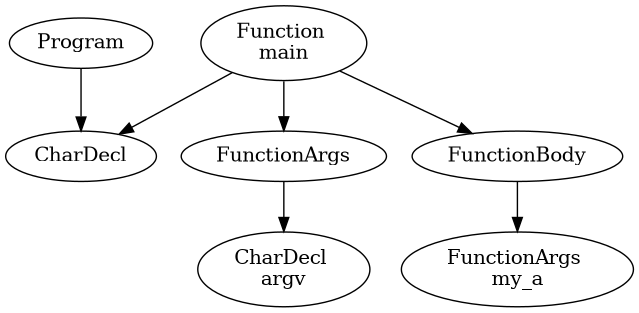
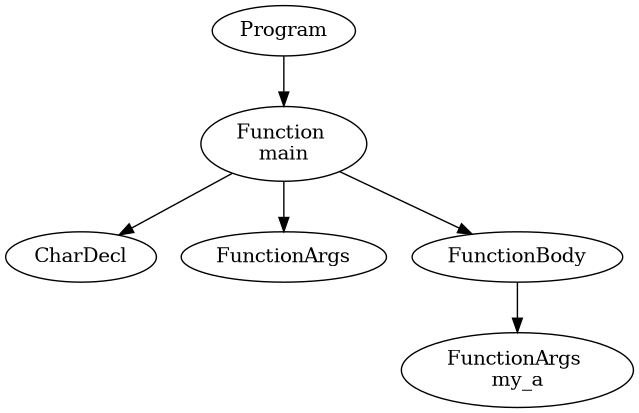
edge "Program" -> "CharDecl": now "Program" -> "Function main"
node "CharDecl argv": removed
